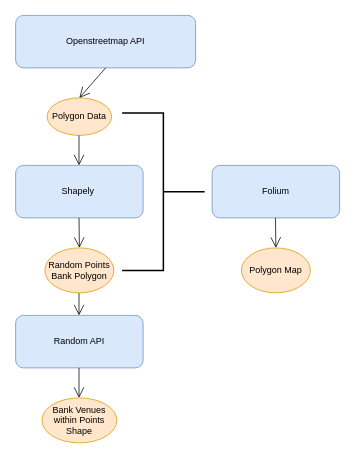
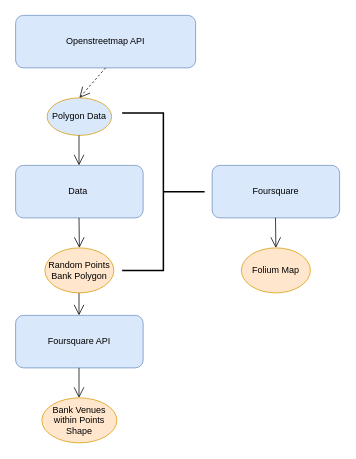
edge "Openstreetmap API" -> "Polygon Data": style solid -> dashed
node "Polygon Data": fillcolor #ffe6cc -> #dae8fc
node "Shapely": label "Shapely" -> "Data"
node "Folium": label "Folium" -> "Foursquare"
node "Polygon Map": label "Polygon Map" -> "Folium Map"
node "Random API": label "Random API" -> "Foursquare API"
